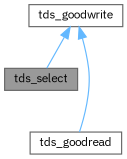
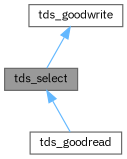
edge "tds_goodread" -> "tds_goodwrite": now "tds_goodread" -> "tds_select"
